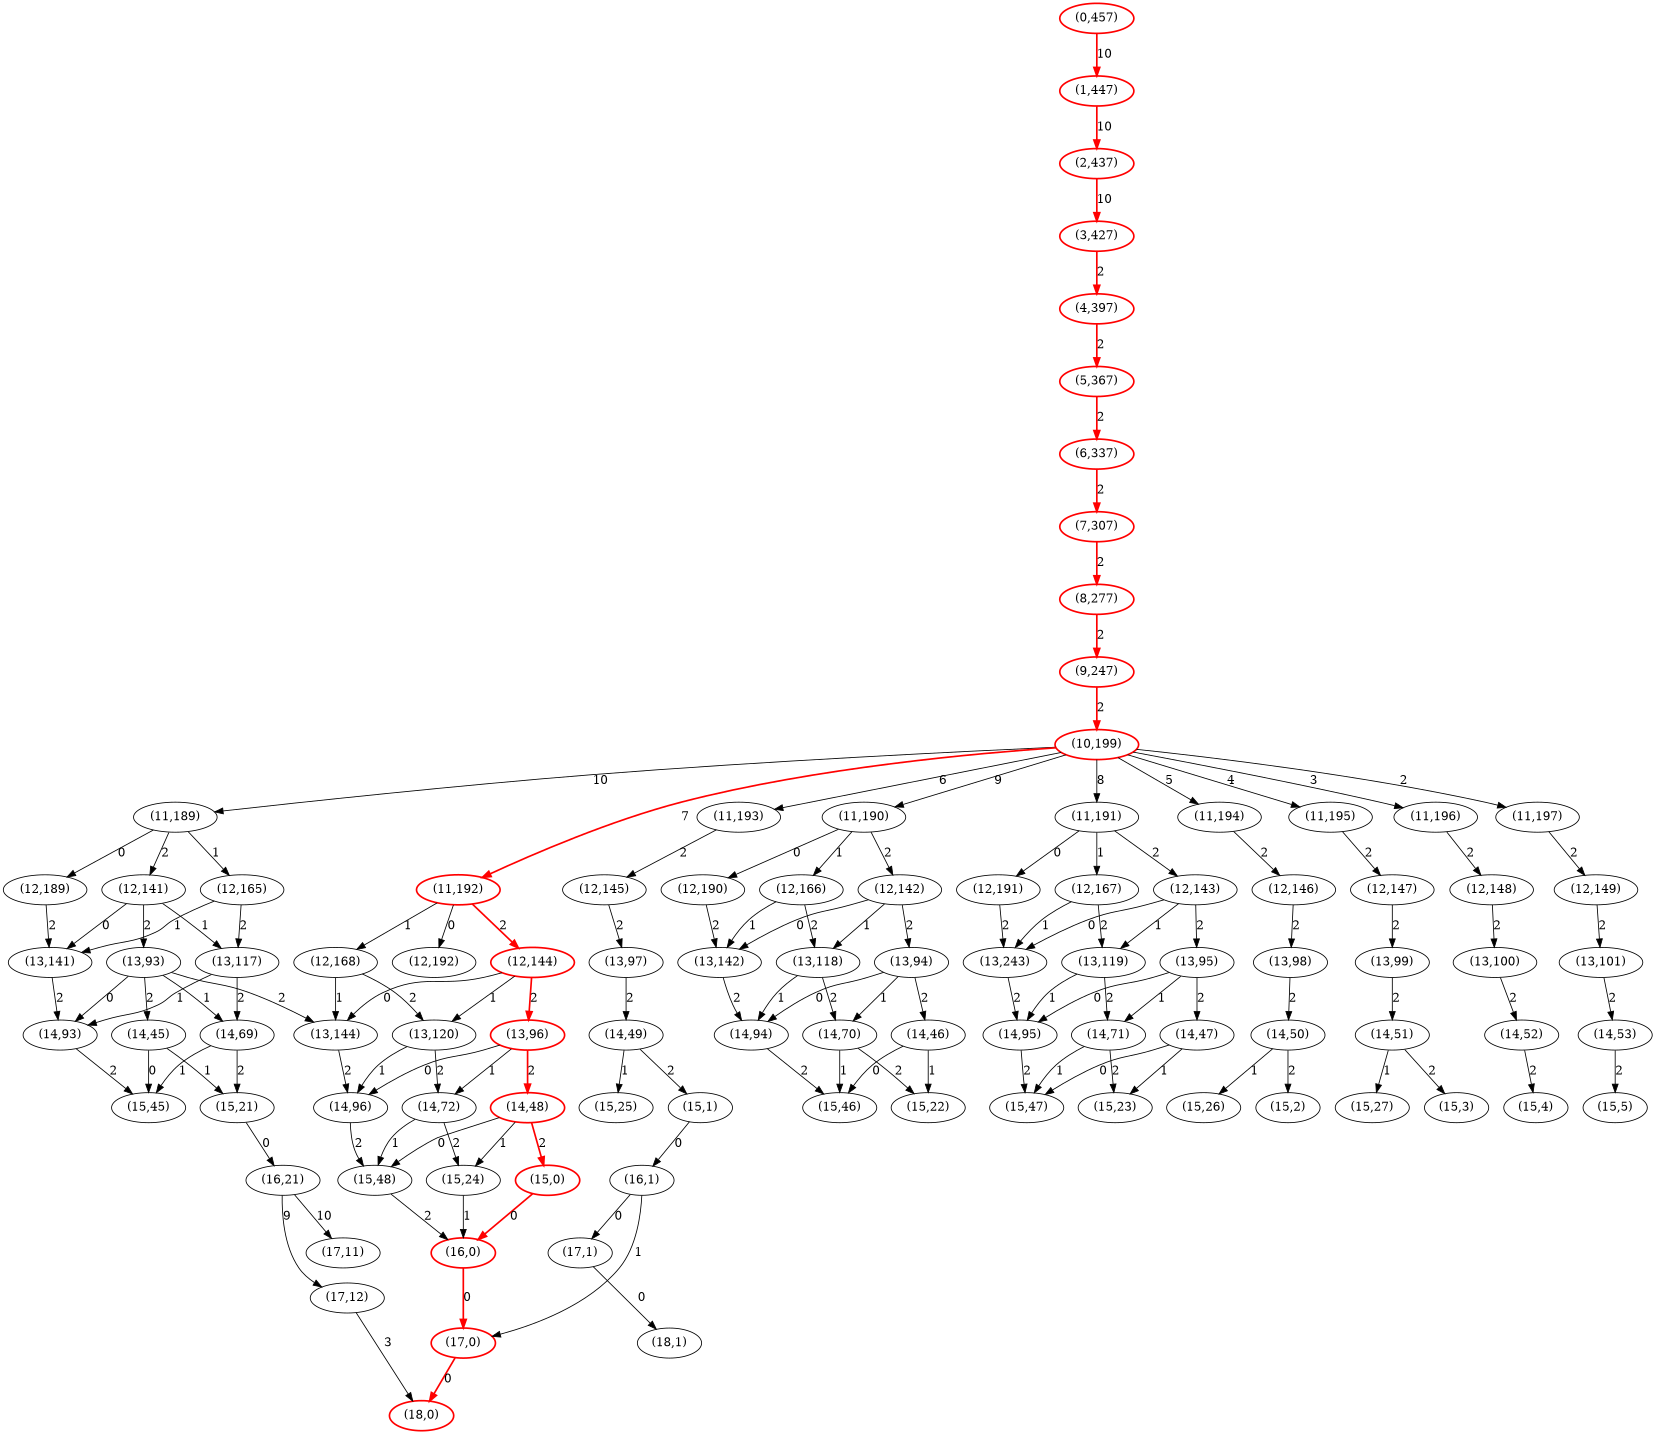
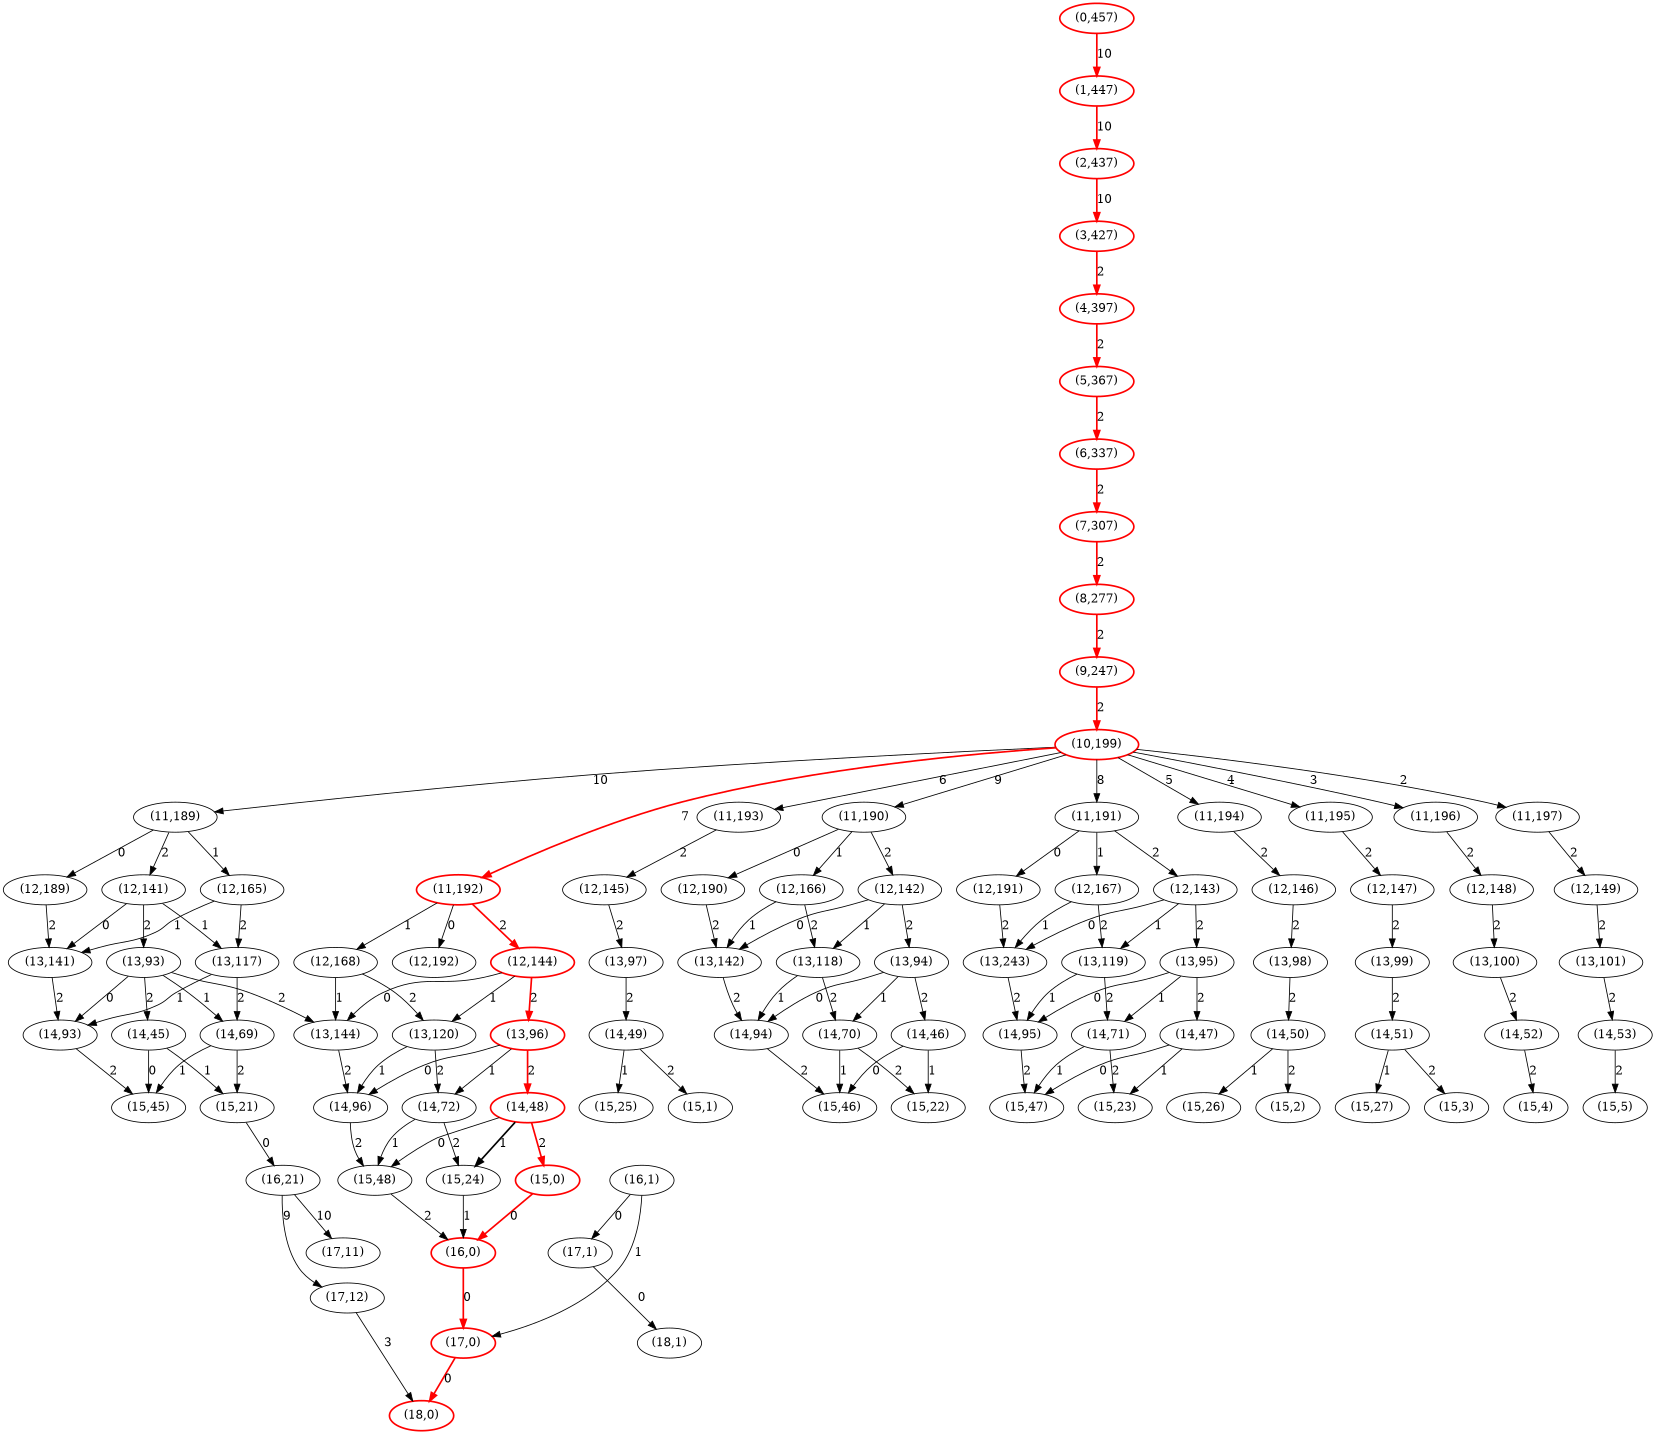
edge "(14,48)" -> "(15,24)": style solid -> bold
edge "(15,1)" -> "(16,1)": removed, label "0"
